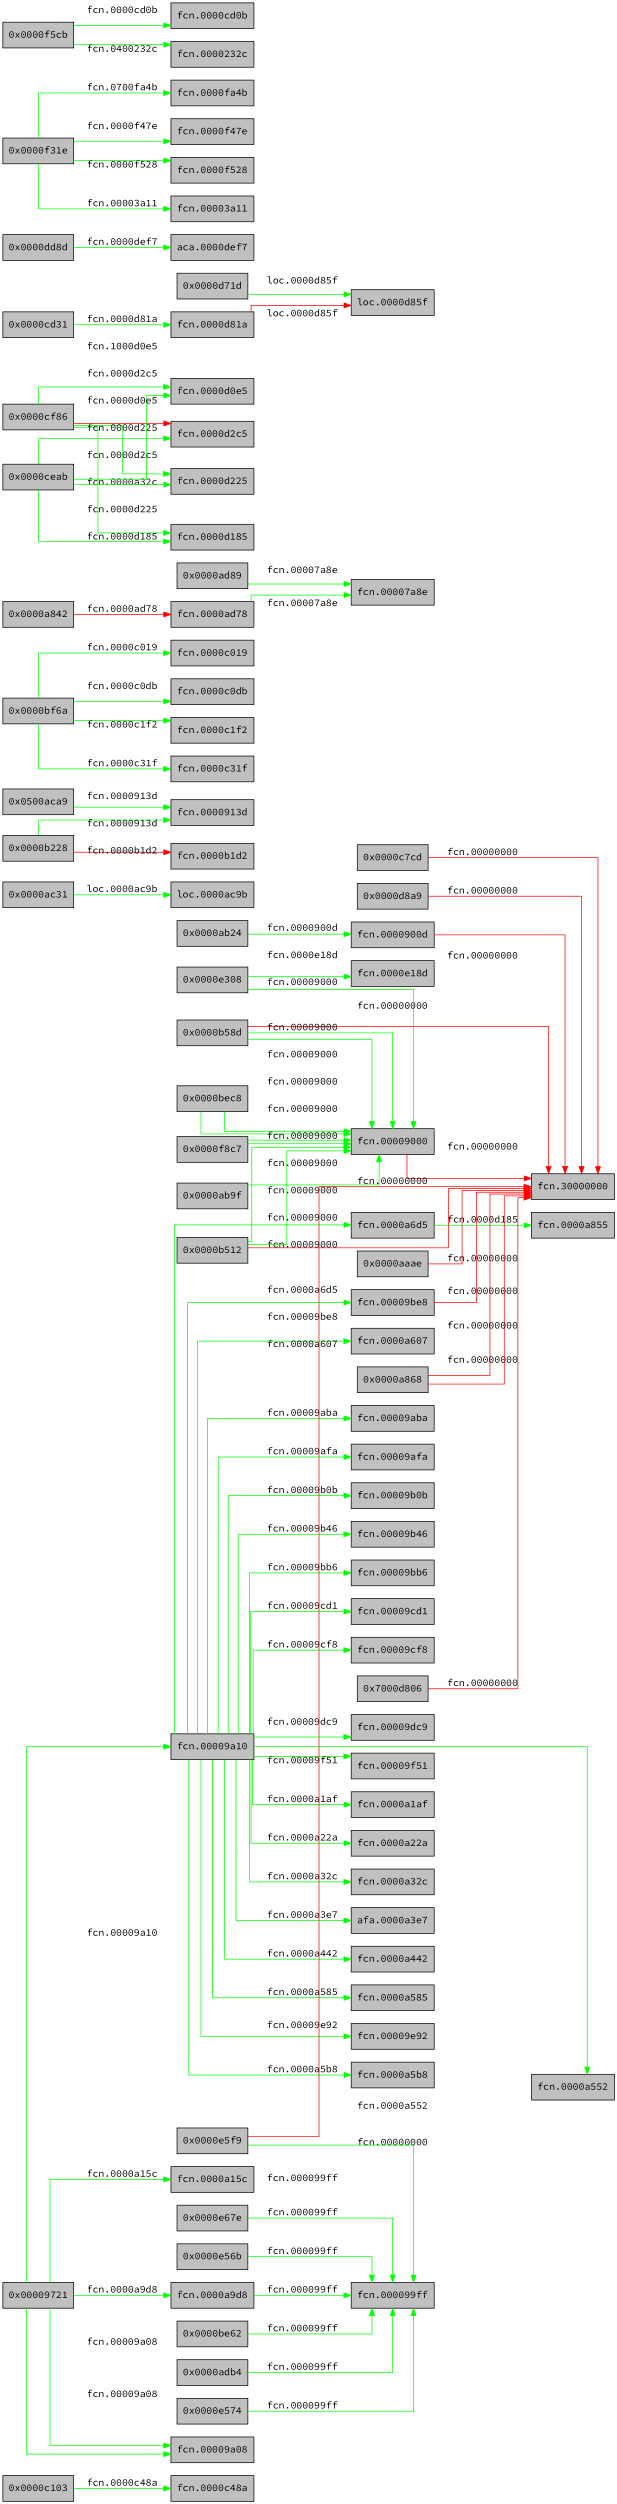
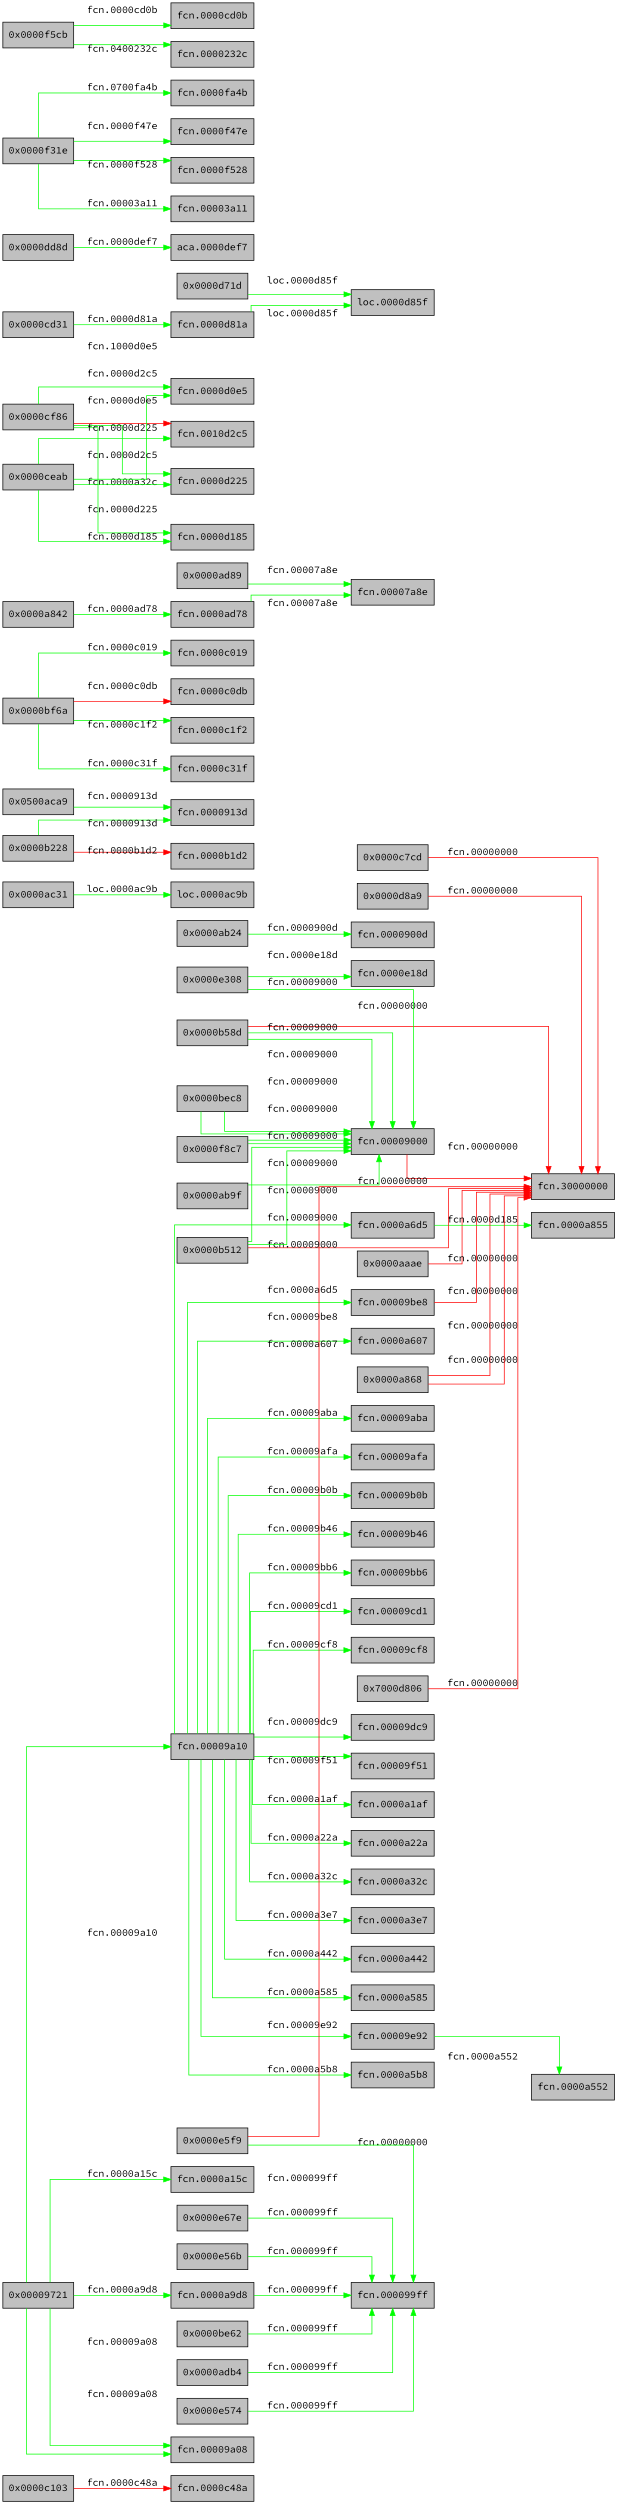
edge "fcn.0000d81a" -> "loc.0000d85f": color red -> green
node "fcn.0000d2c5": label "fcn.0000d2c5" -> "fcn.0010d2c5"
edge "0x0000a842" -> "fcn.0000ad78": color red -> green
edge "0x0000bf6a" -> "fcn.0000c0db": color green -> red
edge "fcn.0000900d" -> "fcn.30000000": removed, label "fcn.00000000"
edge "fcn.00009a10" -> "fcn.0000a552": now "fcn.00009e92" -> "fcn.0000a552"
node "afa.0000a3e7": label "afa.0000a3e7" -> "fcn.0000a3e7"
edge "0x0000c103" -> "fcn.0000c48a": color green -> red
